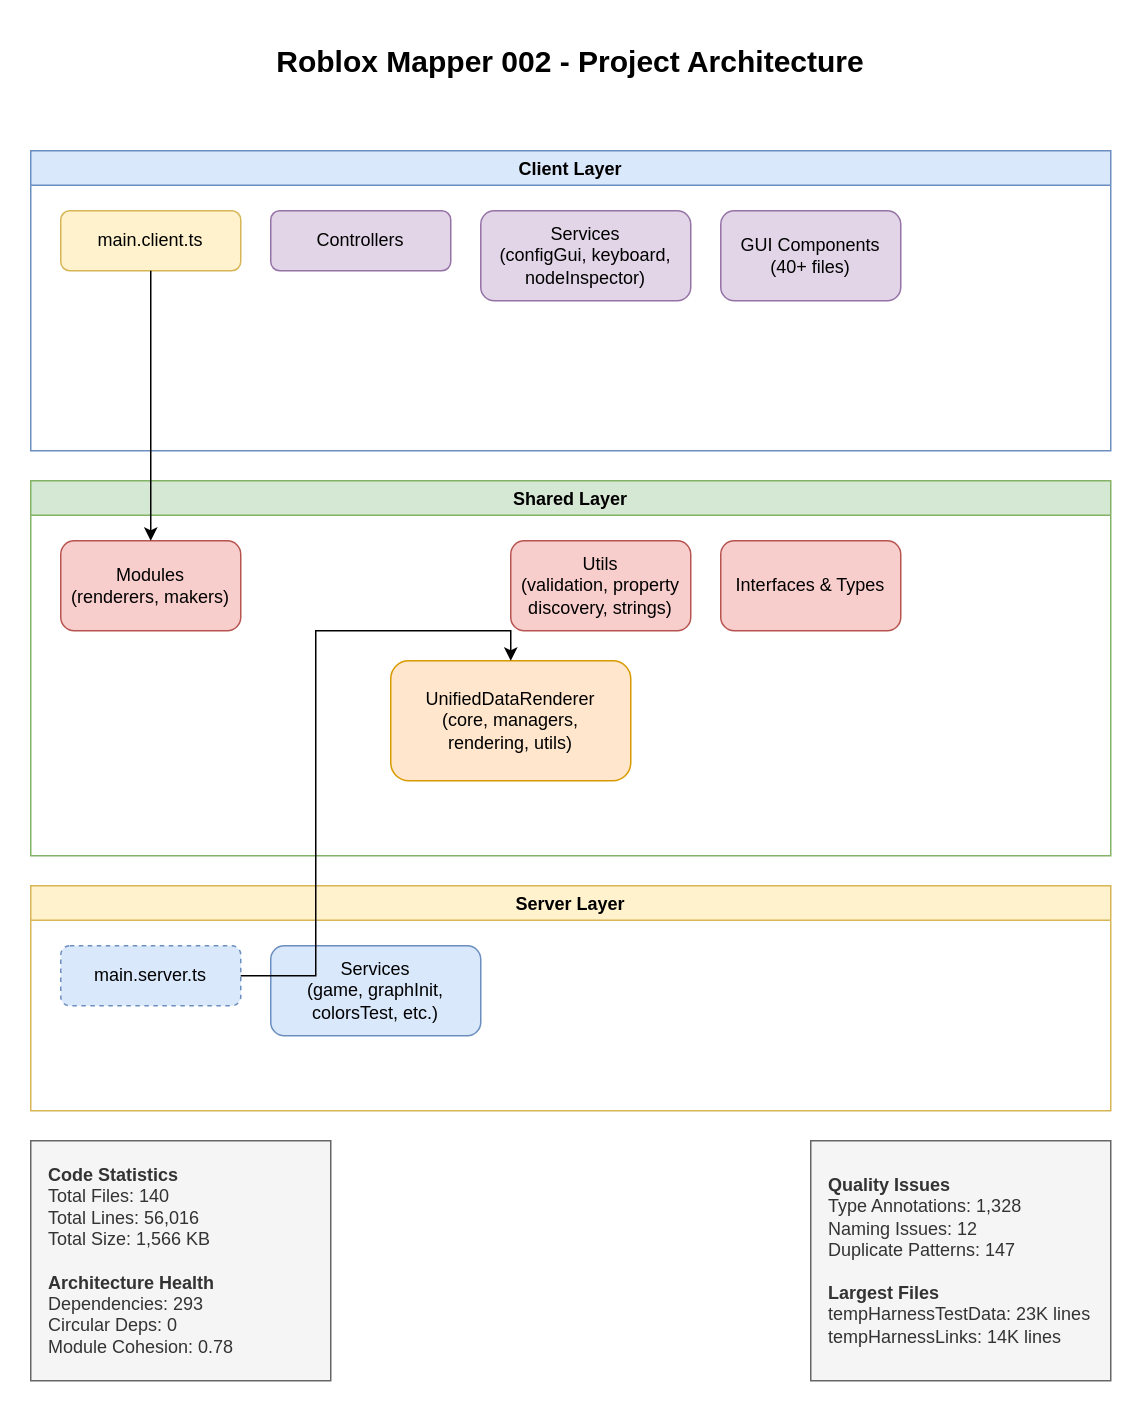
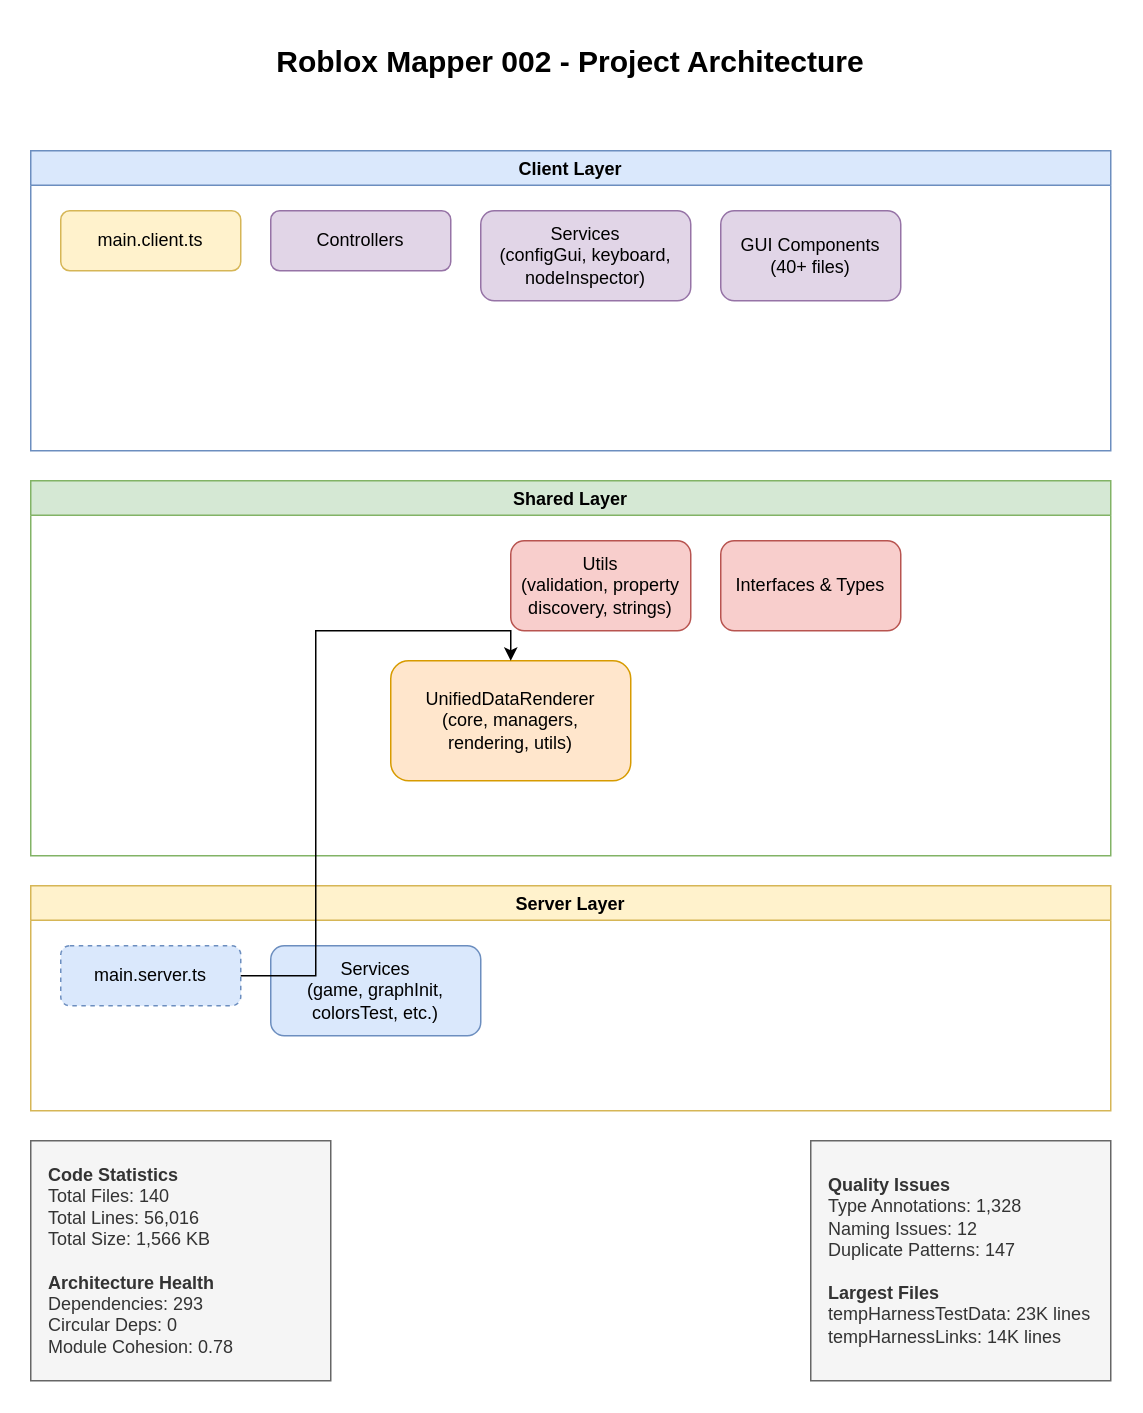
edge "main.client.ts" -> "Modules (renderers, makers)": removed
node "Modules (renderers, makers)": removed
